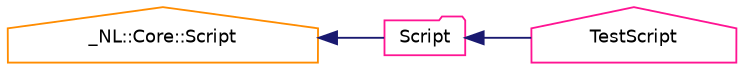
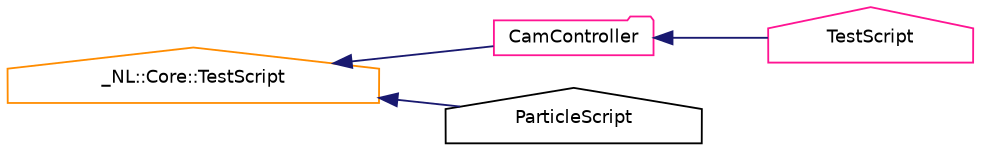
node "_NL::Core::Script": label "_NL::Core::Script" -> "_NL::Core::TestScript"
node "Script": label "Script" -> "CamController"
node "ParticleScript": added
